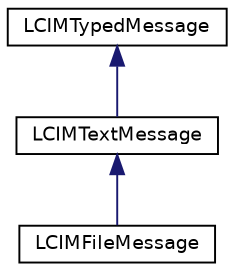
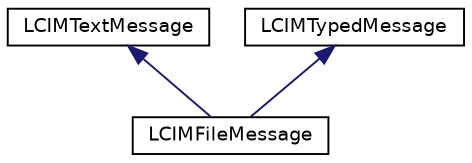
edge "LCIMTextMessage" -> "LCIMTypedMessage": now "LCIMFileMessage" -> "LCIMTypedMessage"
